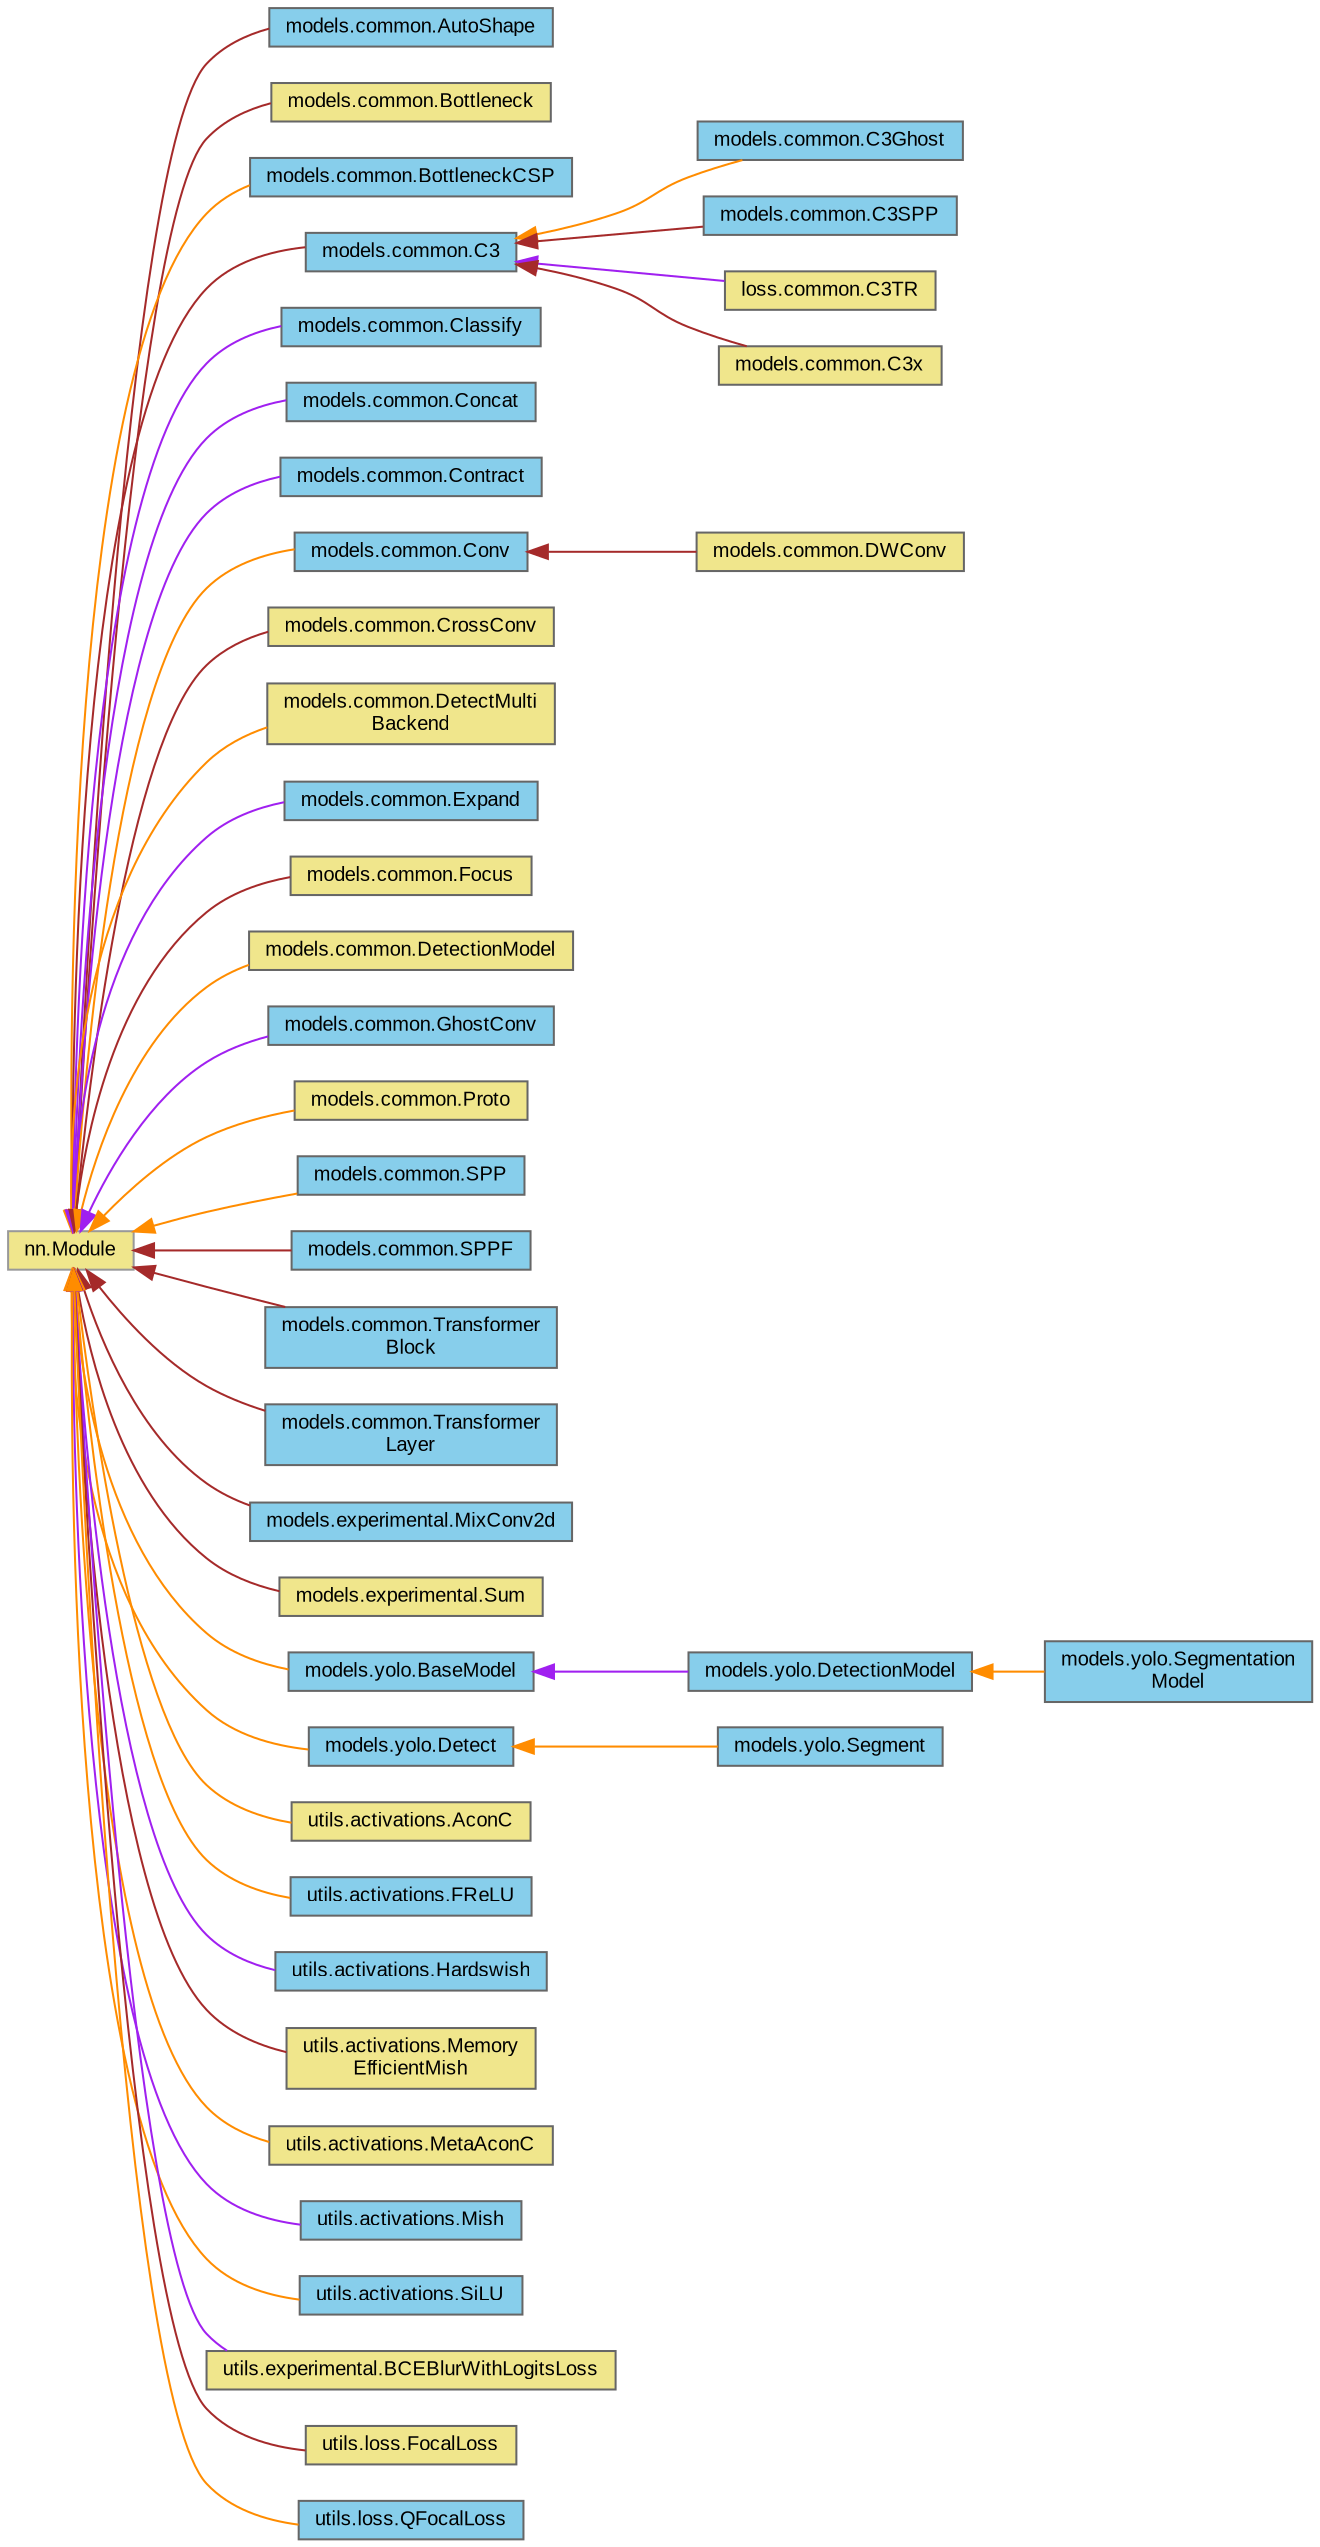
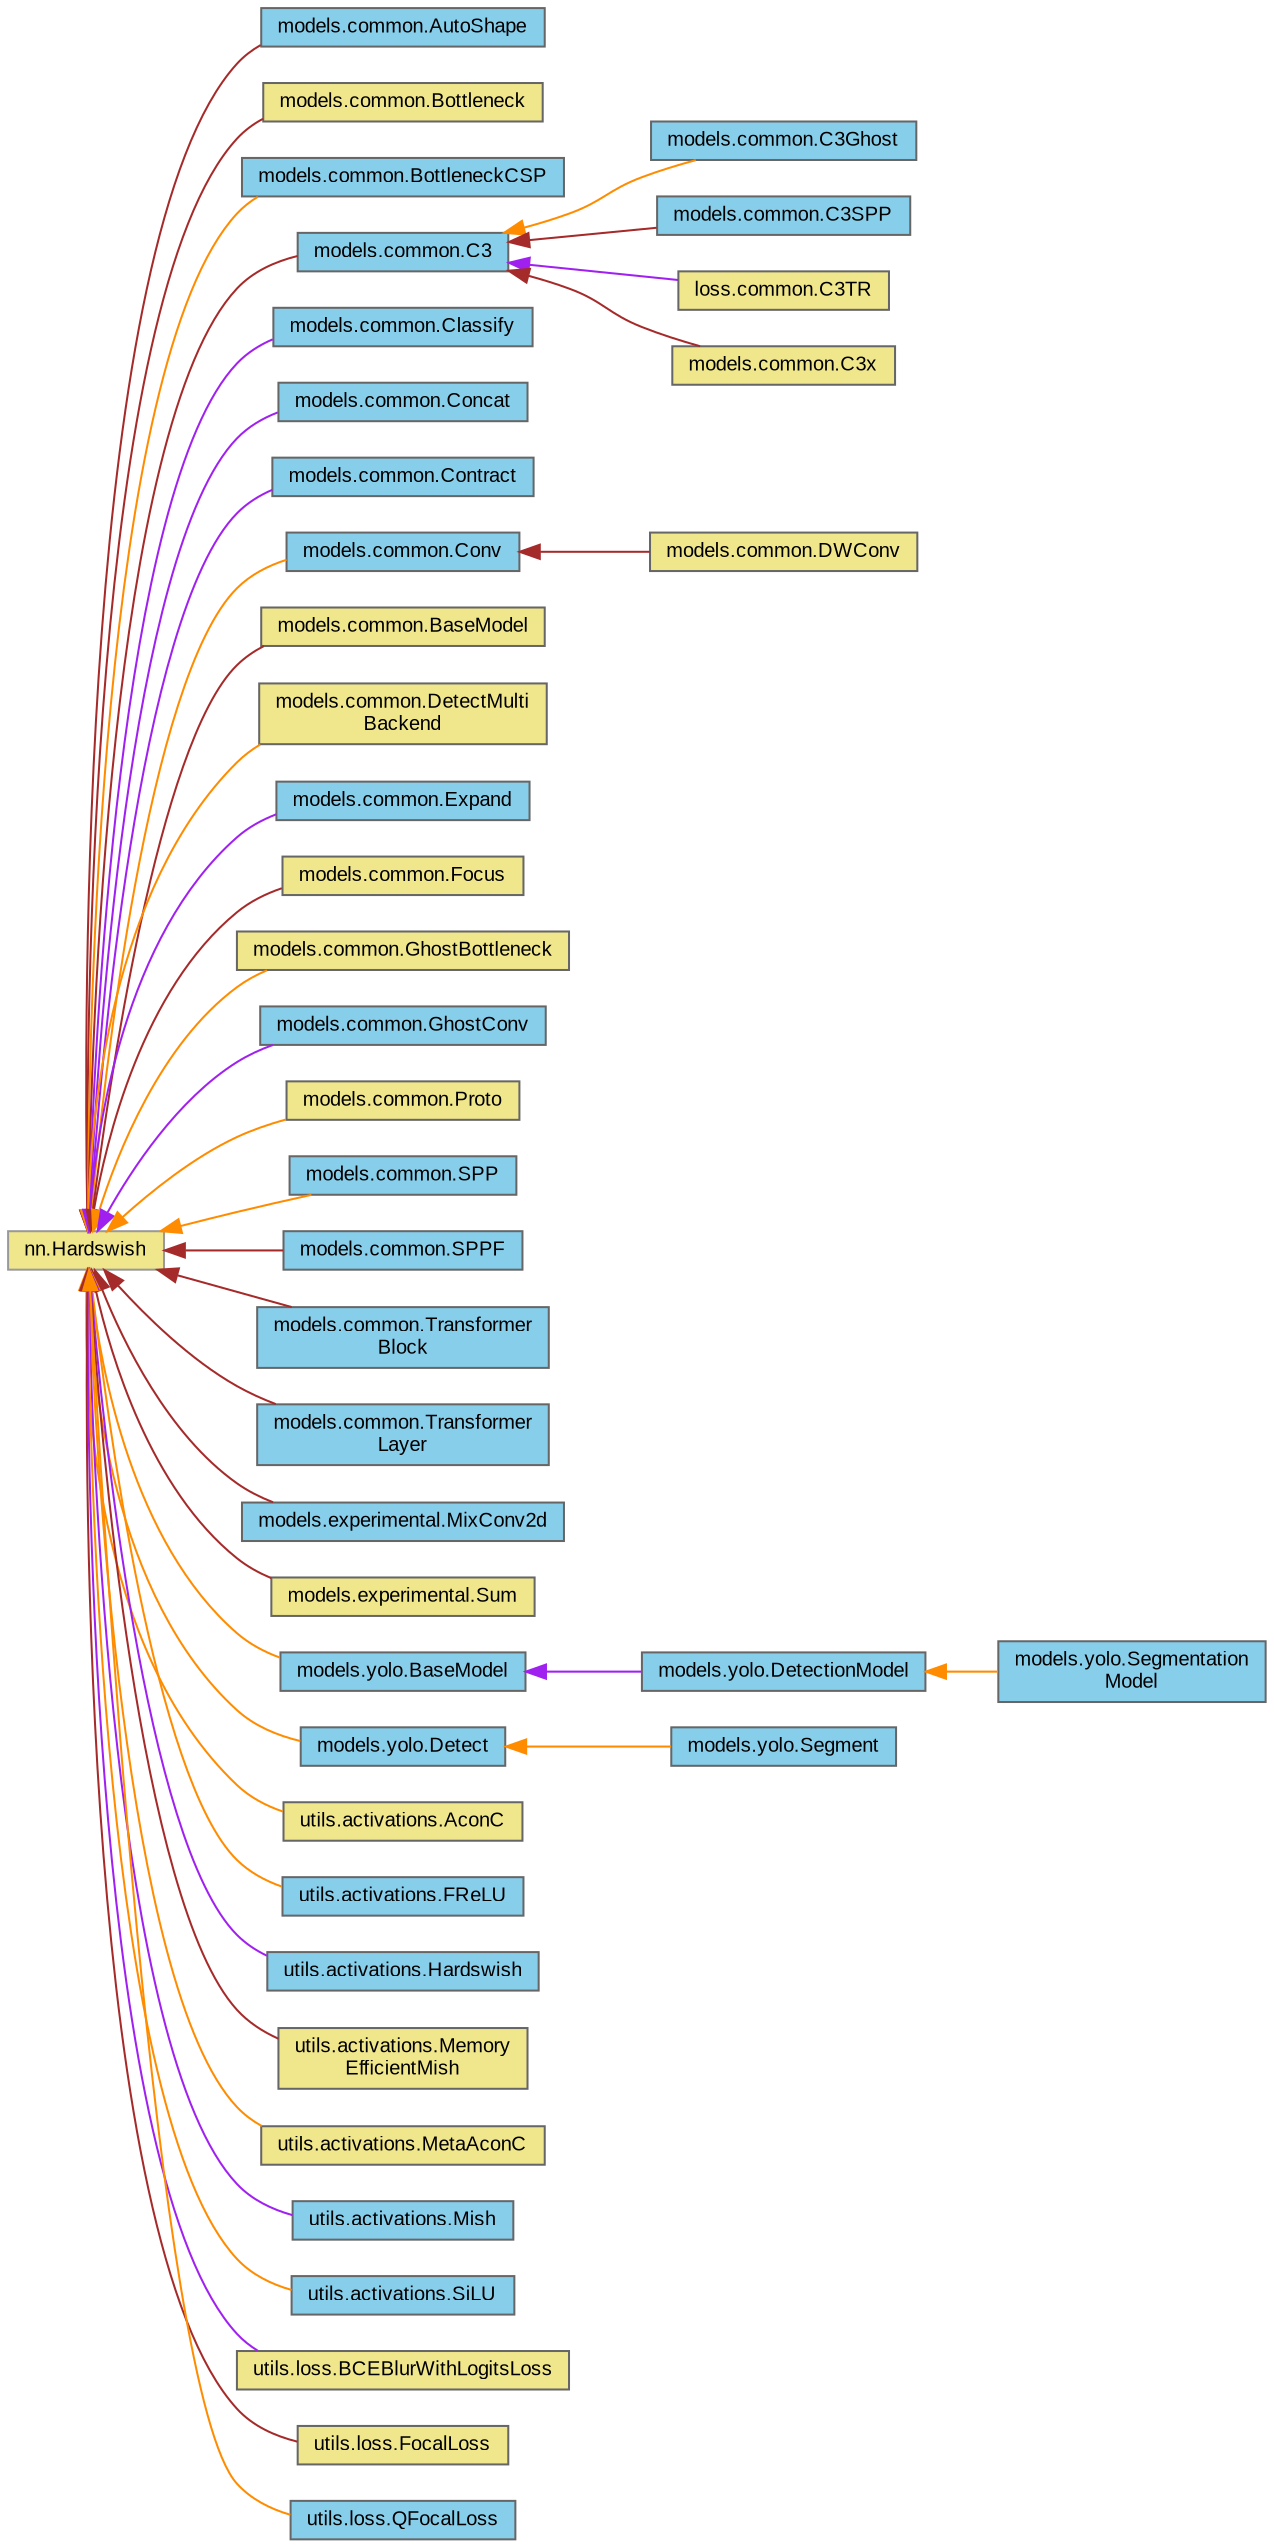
node "models.common.CrossConv": label "models.common.CrossConv" -> "models.common.BaseModel"
node "models.common.DetectionModel": label "models.common.DetectionModel" -> "models.common.GhostBottleneck"
node "nn.Module": label "nn.Module" -> "nn.Hardswish"
node "utils.experimental.BCEBlurWithLogitsLoss": label "utils.experimental.BCEBlurWithLogitsLoss" -> "utils.loss.BCEBlurWithLogitsLoss"
